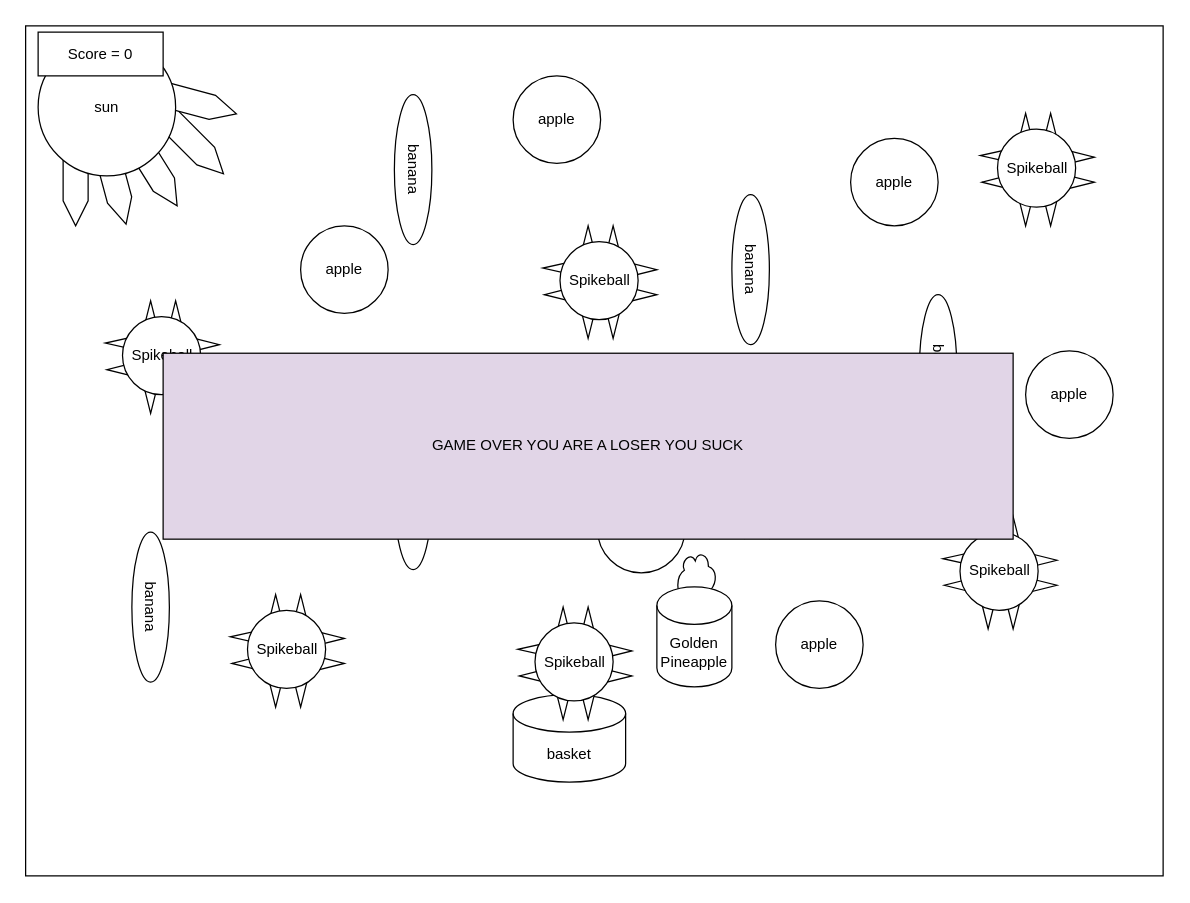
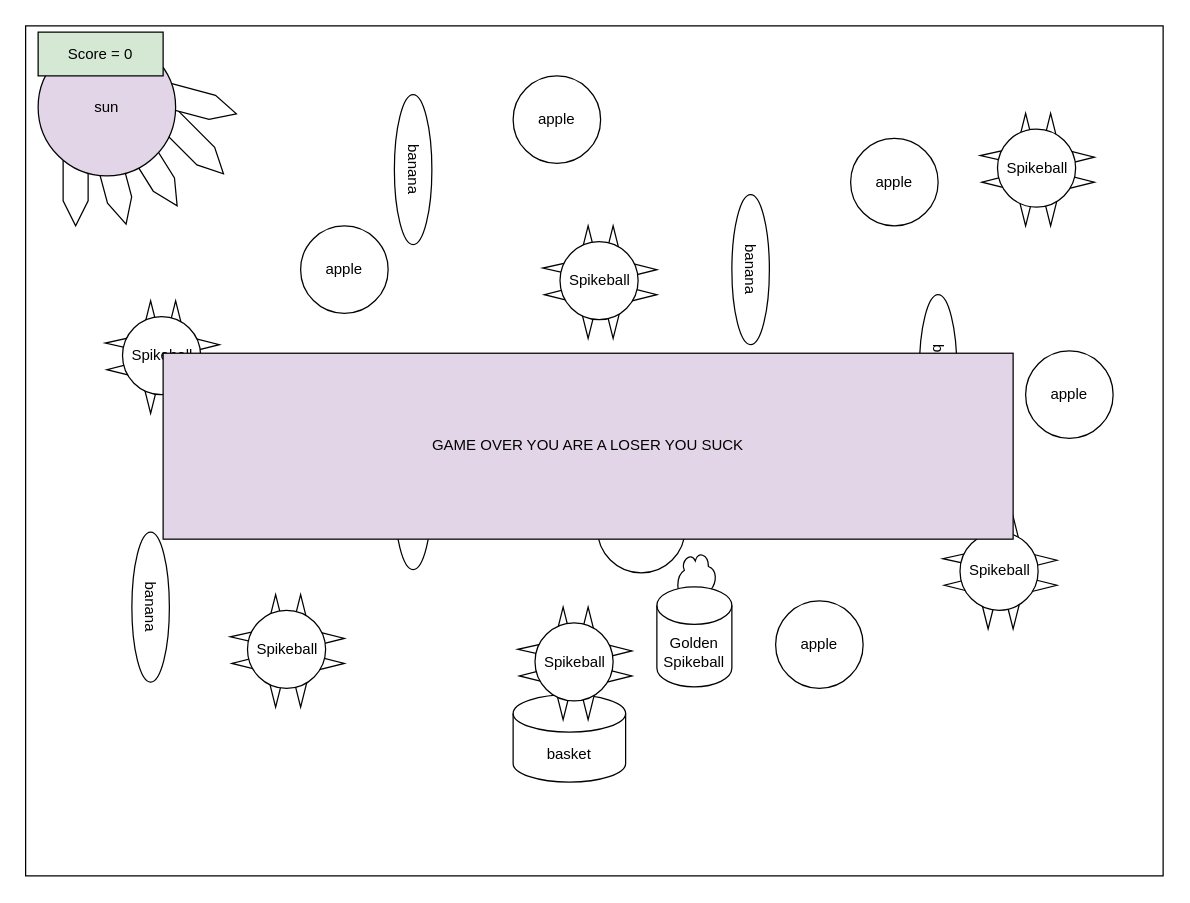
node "Score = 0": fillcolor #ffffff -> #d5e8d4
node "sun": fillcolor #ffffff -> #e1d5e7
node "Golden Pineapple": label "Golden Pineapple" -> "Golden Spikeball"
